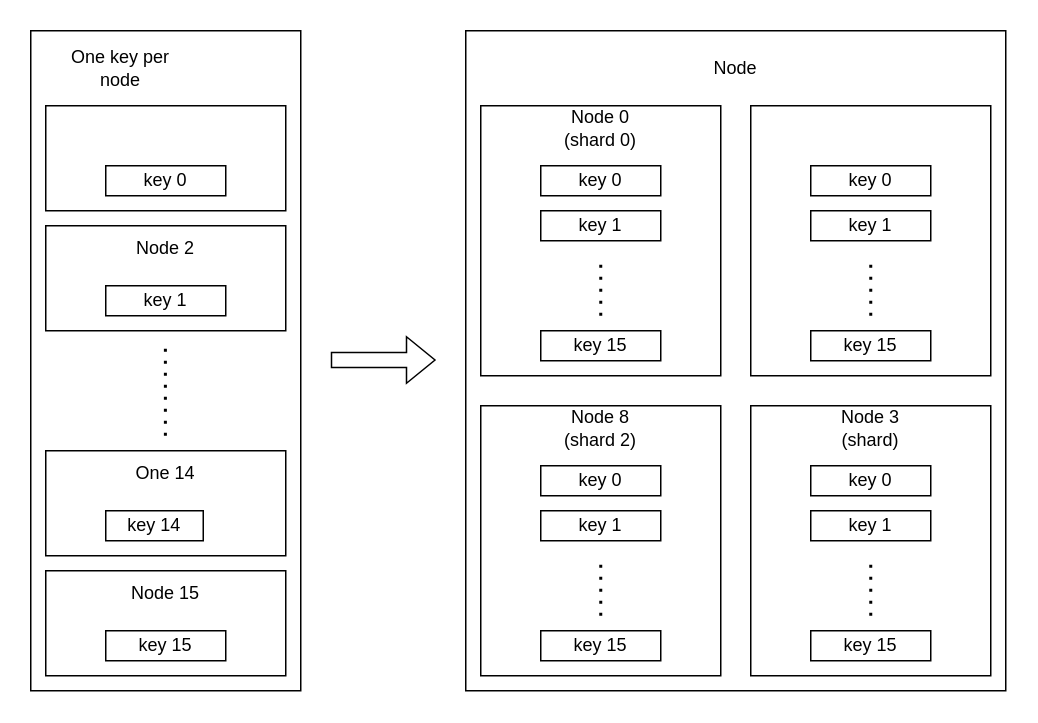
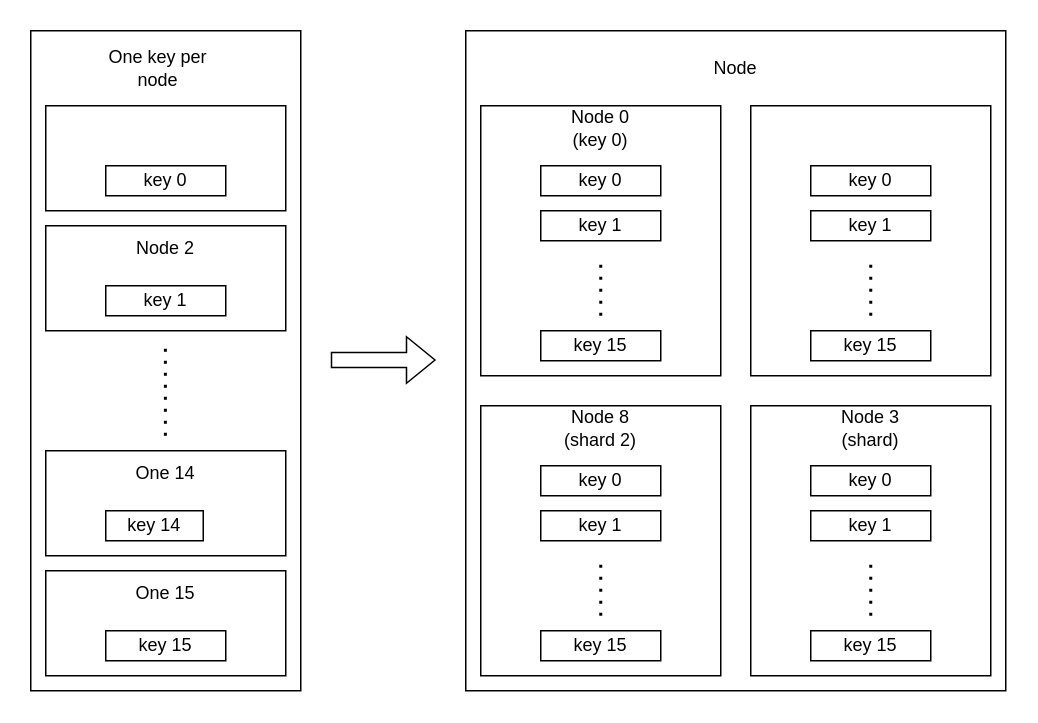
node "One key per node": moved (121, 68) -> (158, 68)
node "Node 0 (shard 0)": label "Node 0 (shard 0)" -> "Node 0 (key 0)"
node "Node 15": label "Node 15" -> "One 15"
